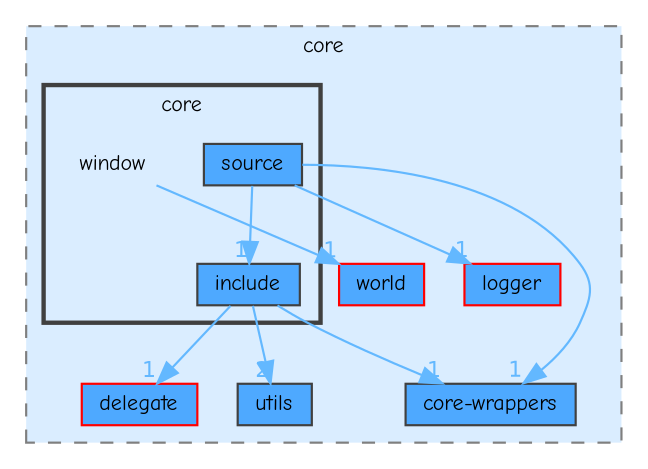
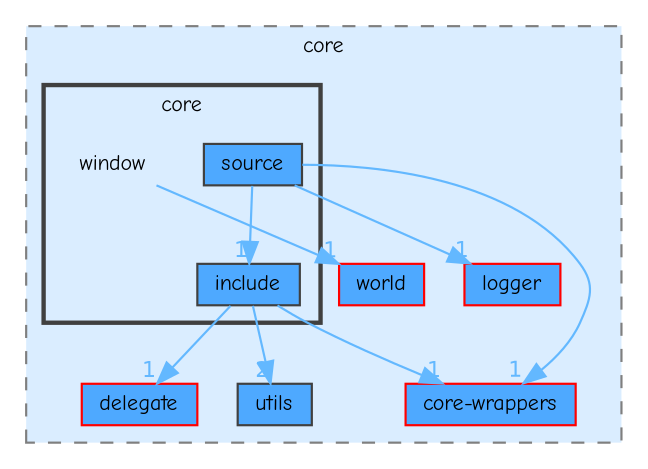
node "core-wrappers": color grey25 -> red
